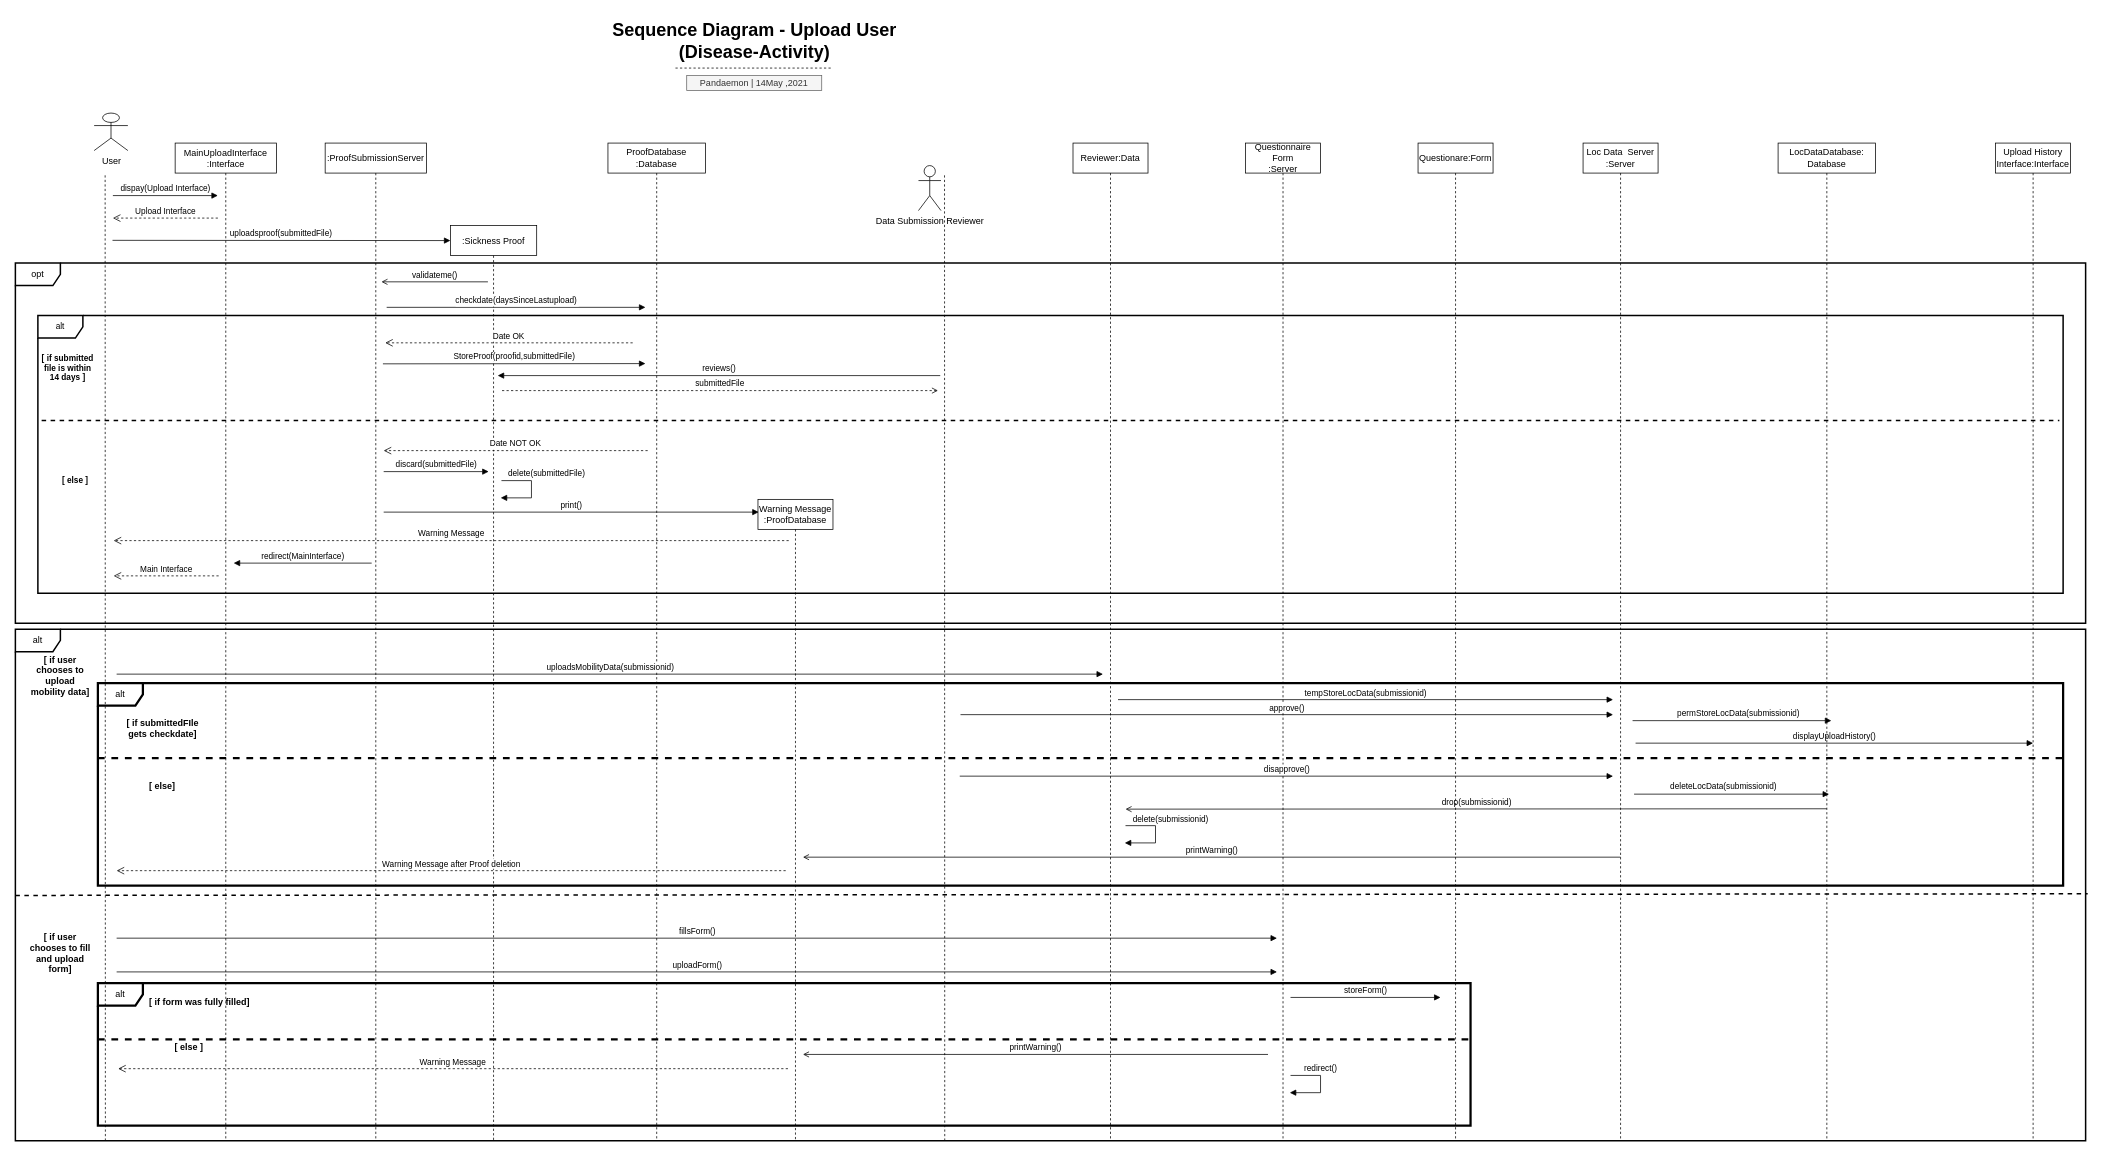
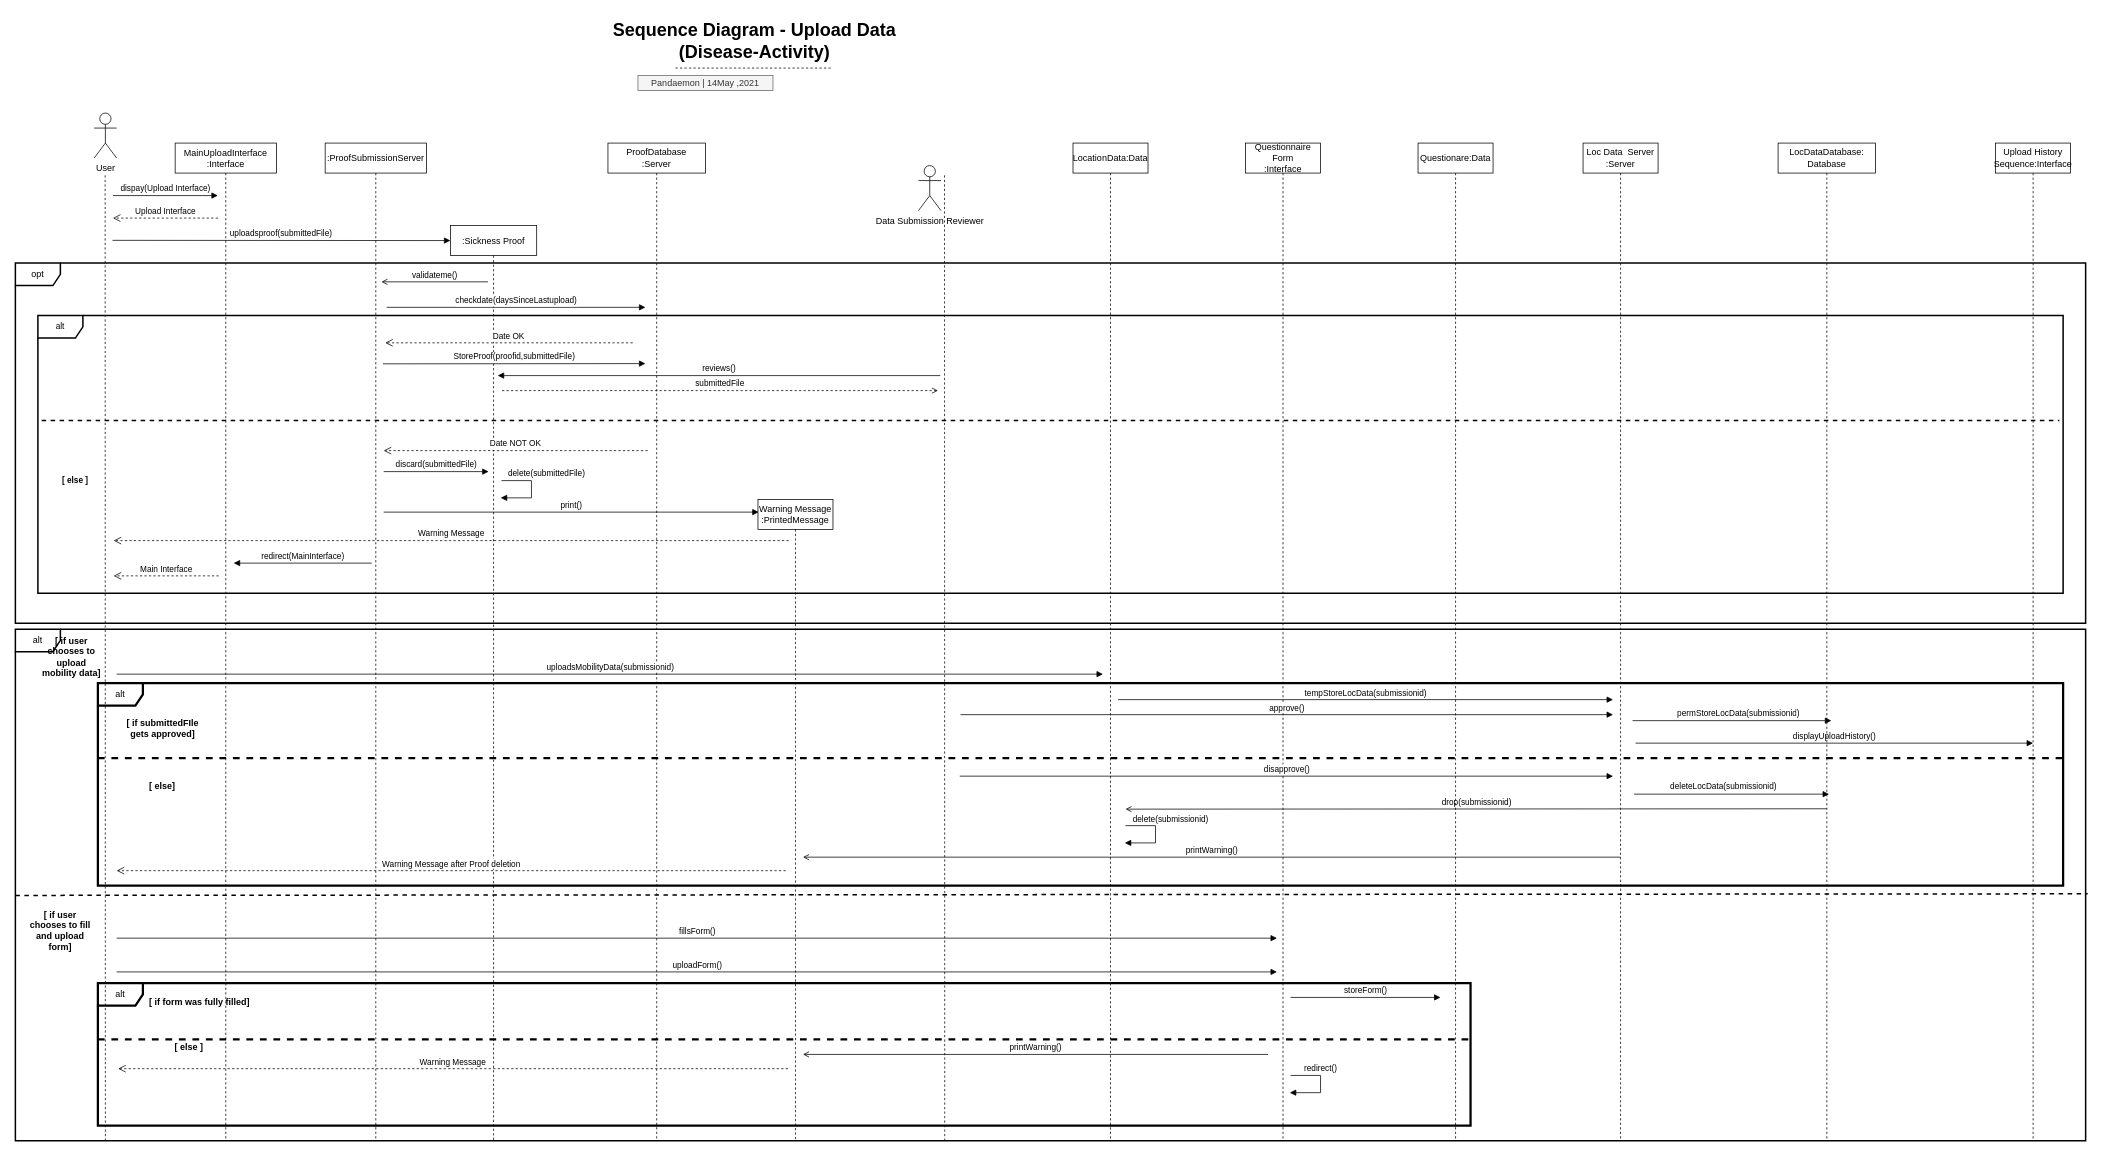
node "Sequence Diagram - Upload User (Disease-Activity)": label "Sequence Diagram - Upload User (Disease-Activity)" -> "Sequence Diagram - Upload Data (Disease-Activity)"
node "Pandaemon | 14May ,2021": moved (754, 83) -> (705, 83)
node "User": size 34x38 -> 23x45
node "ProofDatabase :Database": label "ProofDatabase :Database" -> "ProofDatabase :Server"
node "Reviewer:Data": label "Reviewer:Data" -> "LocationData:Data"
node "Questionnaire Form :Server": label "Questionnaire Form :Server" -> "Questionnaire Form :Interface"
node "Questionare:Form": label "Questionare:Form" -> "Questionare:Data"
node "Upload History Interface:Interface": label "Upload History Interface:Interface" -> "Upload History Sequence:Interface"
node "[ if submitted file is within 14 days ]": removed
node "Warning Message :ProofDatabase": label "Warning Message :ProofDatabase" -> "Warning Message :PrintedMessage"
node "[ if user chooses to upload mobility data]": moved (60, 675) -> (72, 657)
node "[ if submittedFIle gets checkdate]": label "[ if submittedFIle gets checkdate]" -> "[ if submittedFIle gets approved]"
node "[ if user chooses to fill and upload form]": moved (60, 953) -> (60, 930)
